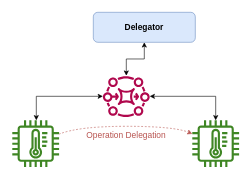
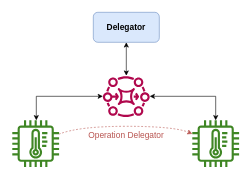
node "Delegator": size 102x30 -> 66x30
node "Operation Delegation": label "Operation Delegation" -> "Operation Delegator"
